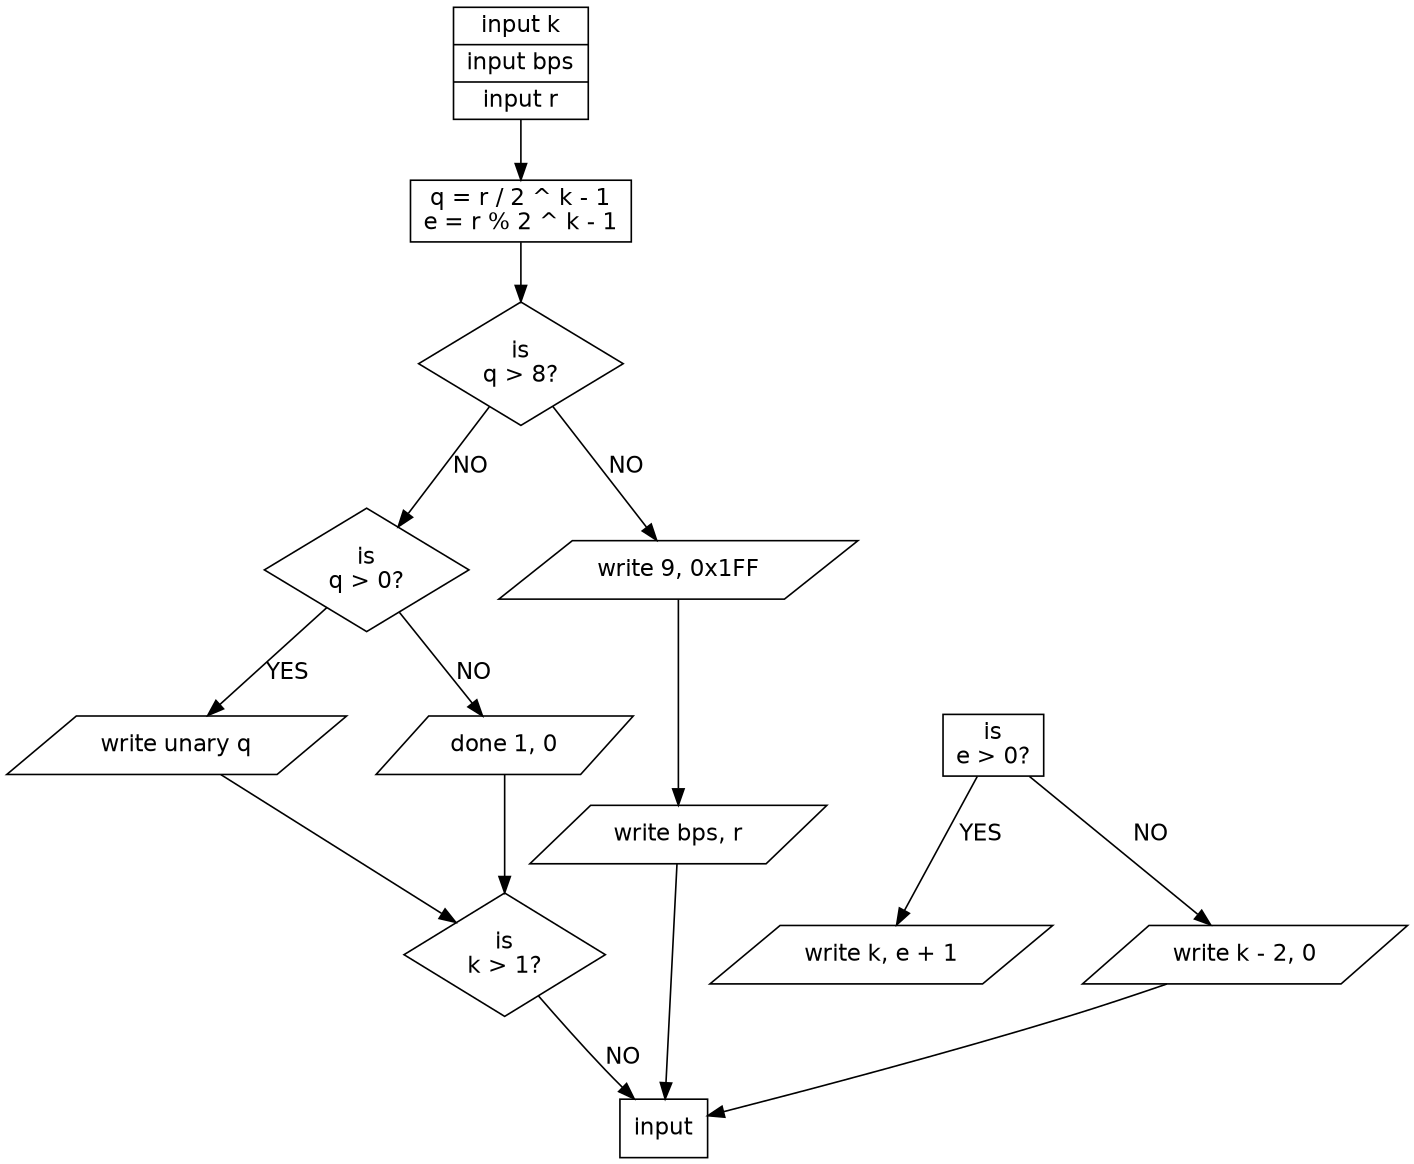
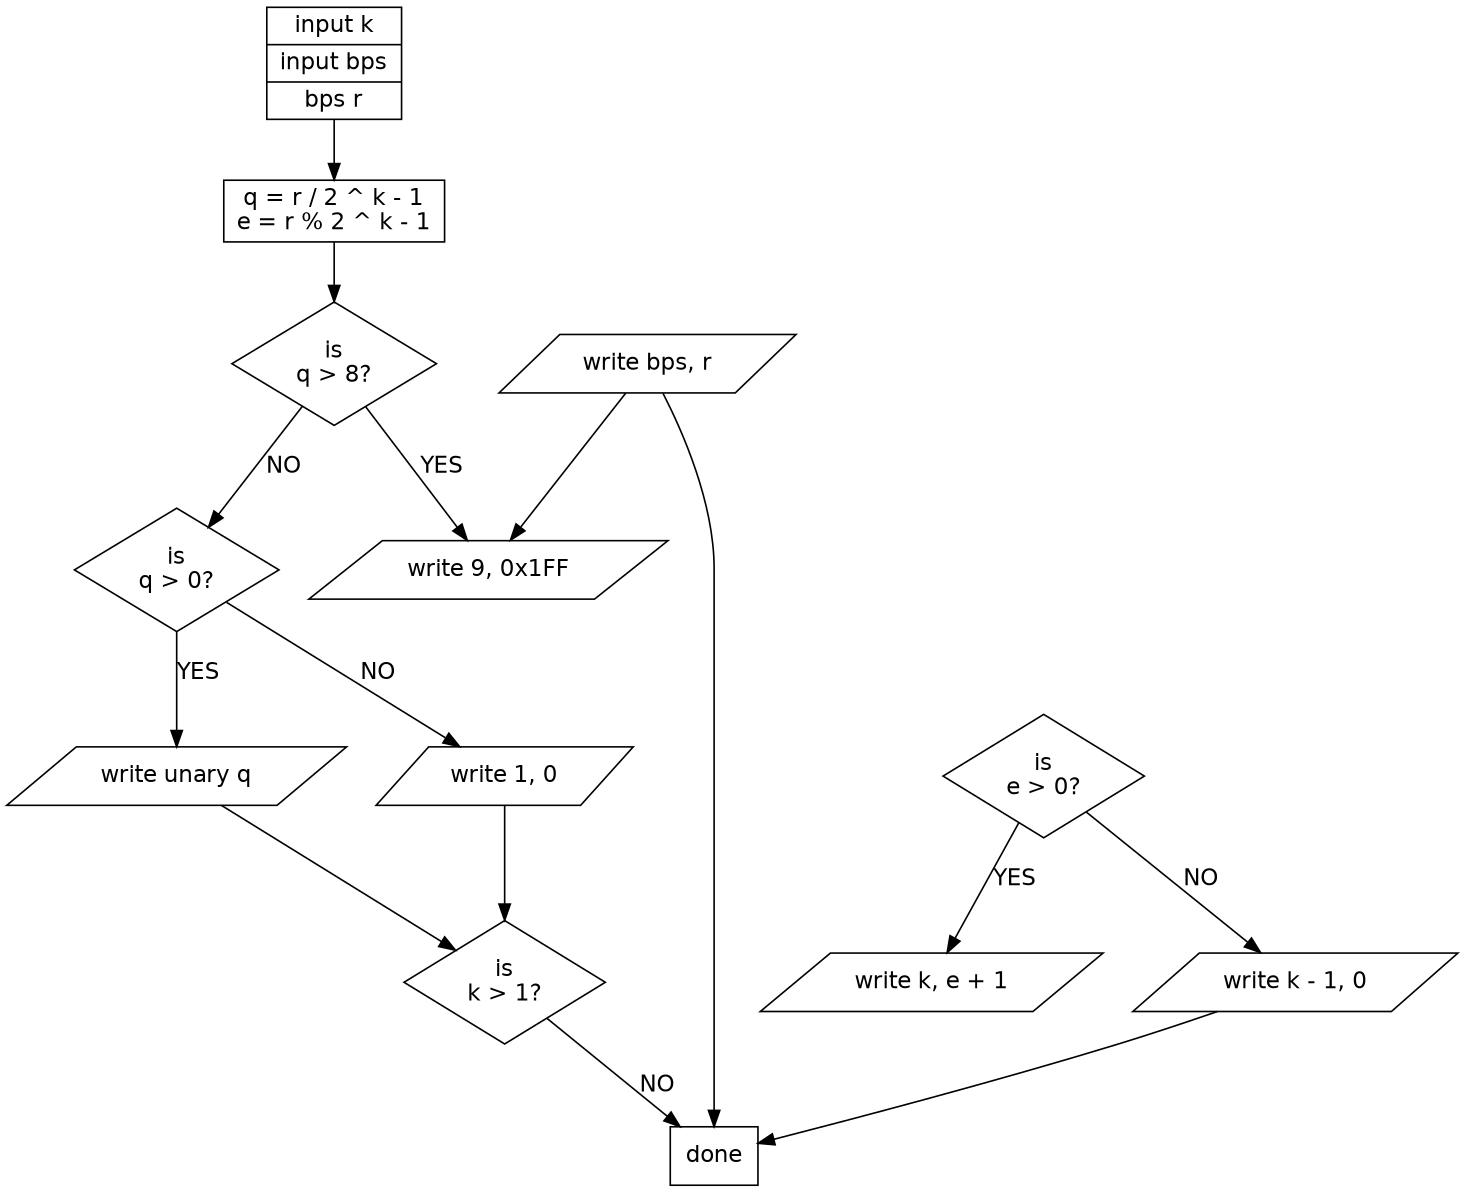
node "input k": text "input r" -> "bps r"
edge "is q > 8?" -> "write 9, 0x1FF": label "NO" -> "YES"
edge "write 9, 0x1FF" -> "write bps, r": reversed
node "done 1, 0": label "done 1, 0" -> "write 1, 0"
node "is e > 0?": shape box -> diamond
node "write k - 2, 0": label "write k - 2, 0" -> "write k - 1, 0"
node "input": label "input" -> "done"
